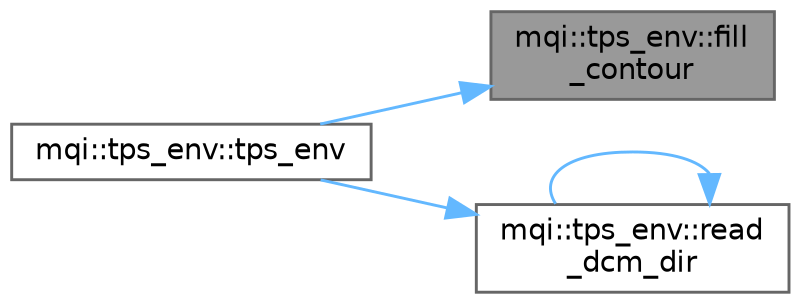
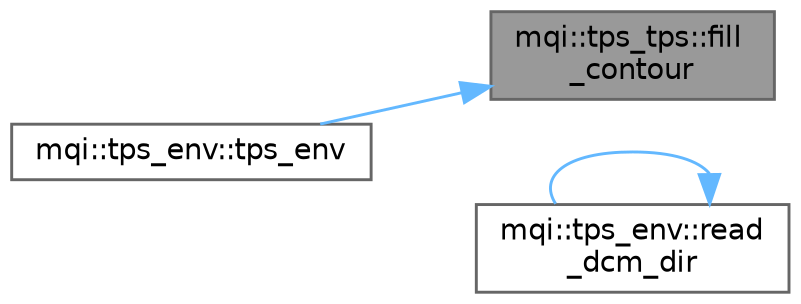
node "mqi::tps_env::fill _contour": label "mqi::tps_env::fill _contour" -> "mqi::tps_tps::fill _contour"
edge "mqi::tps_env::tps_env" -> "mqi::tps_env::read _dcm_dir": removed
